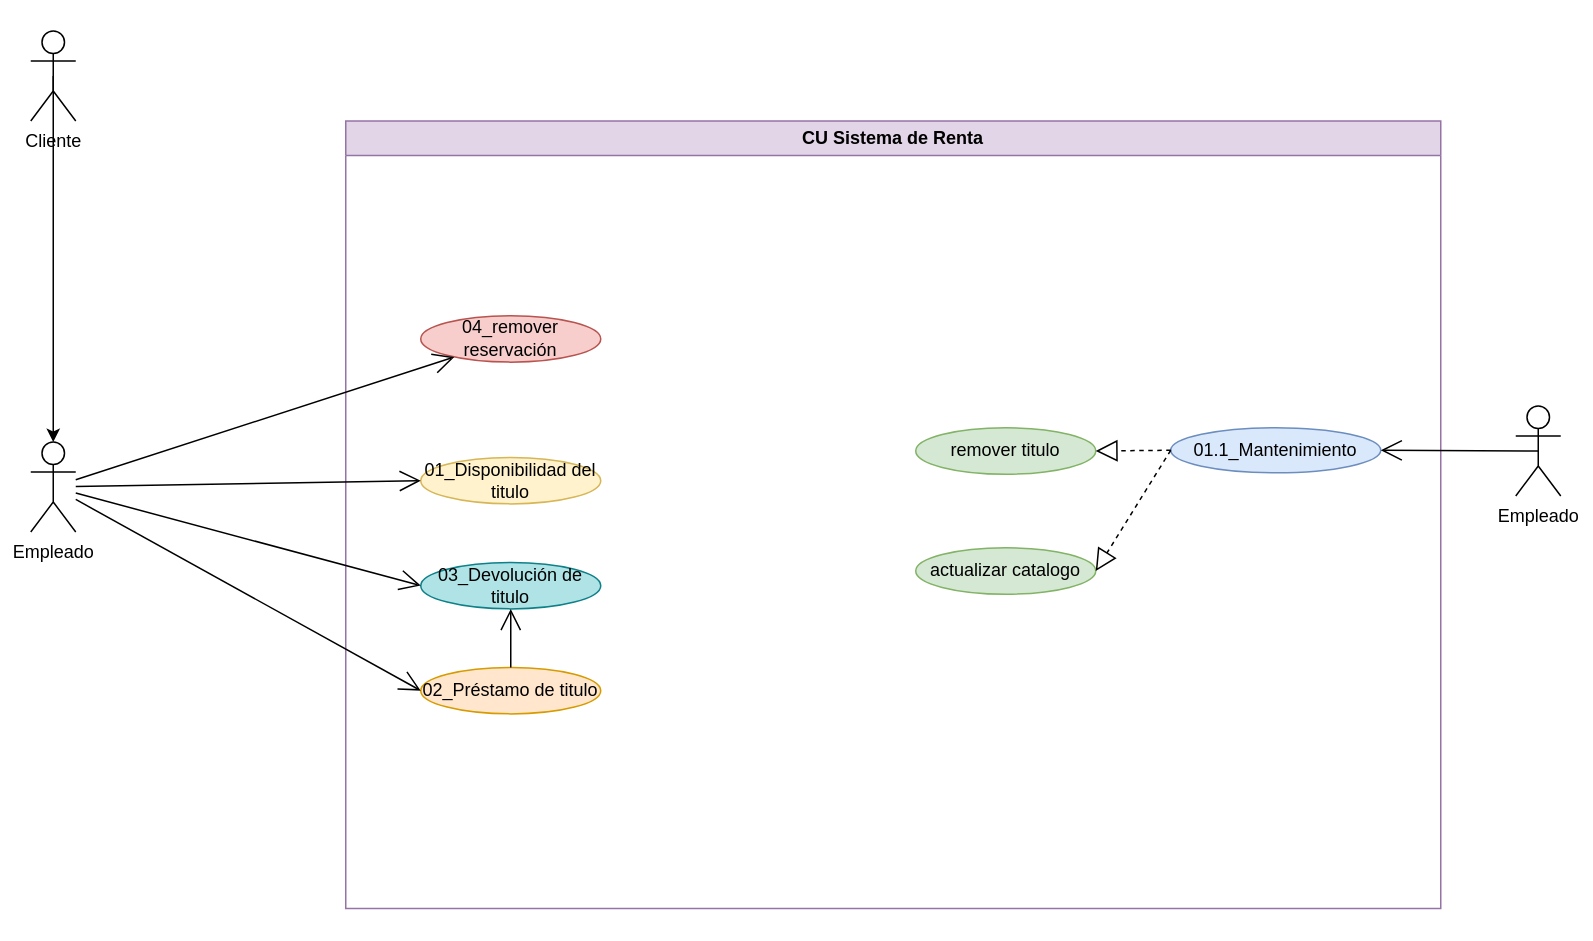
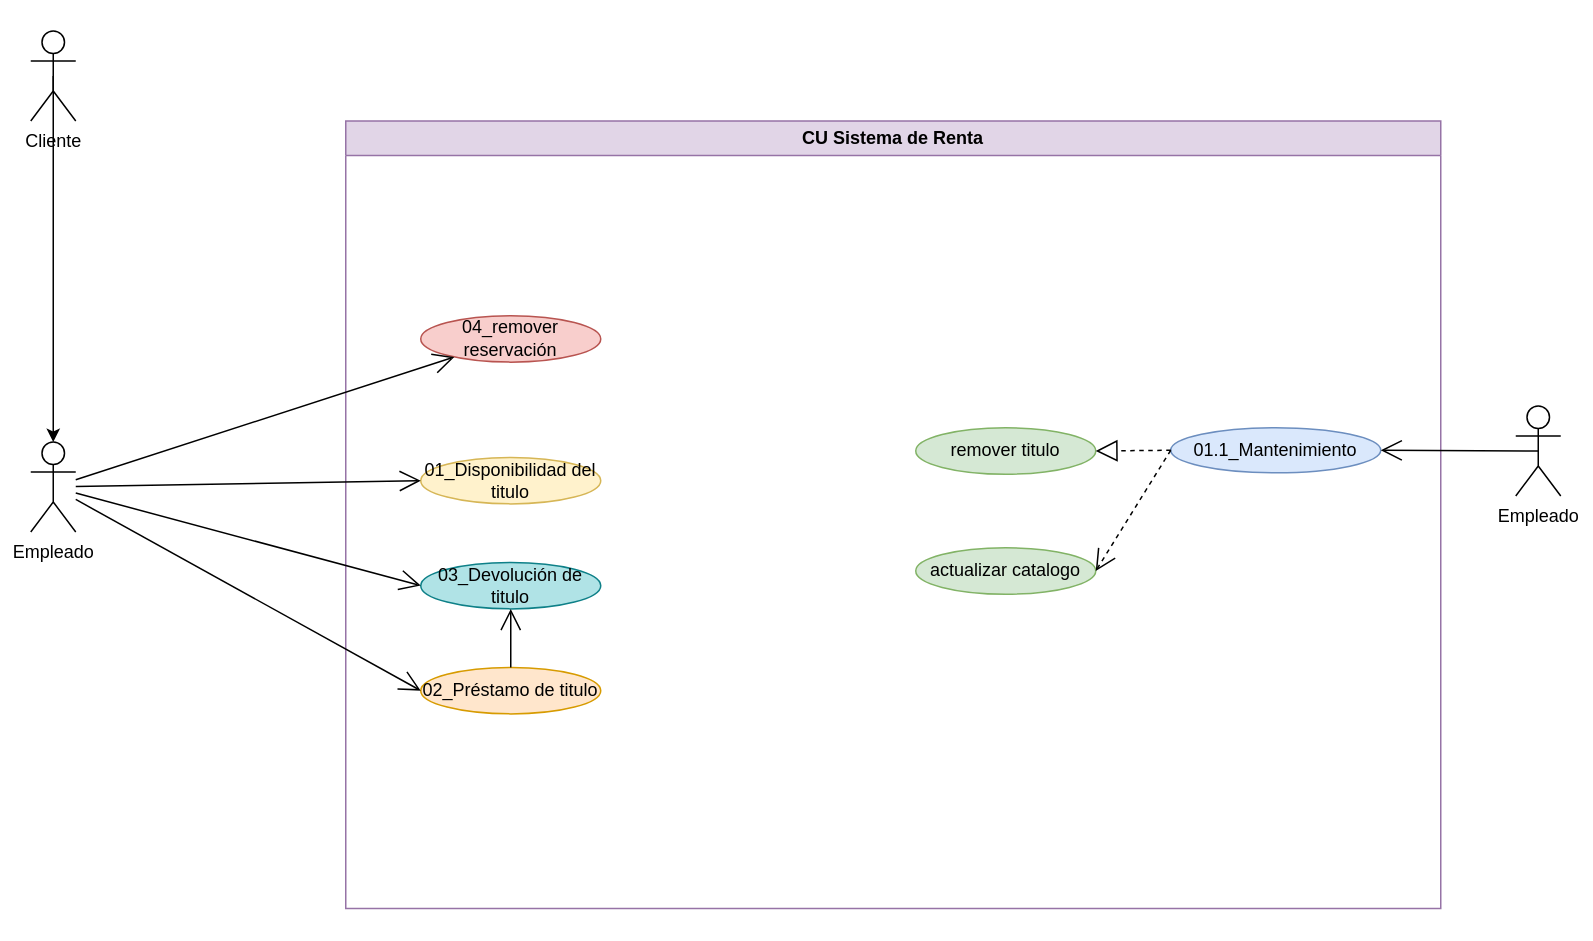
edge "01.1_Mantenimiento" -> "actualizar catalogo": arrowhead block -> open
